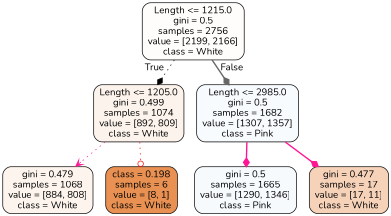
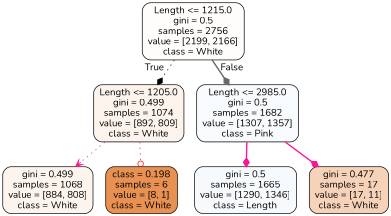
node "gini = 0.479 samples = 1068 value = [884, 808] class = White": label "gini = 0.479 samples = 1068 value = [884, 808] class = White" -> "gini = 0.499 samples = 1068 value = [884, 808] class = White"
node "gini = 0.5 samples = 1665 value = [1290, 1346] class = Pink": label "gini = 0.5 samples = 1665 value = [1290, 1346] class = Pink" -> "gini = 0.5 samples = 1665 value = [1290, 1346] class = Length"
